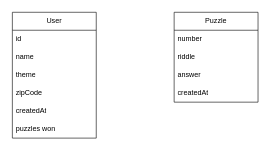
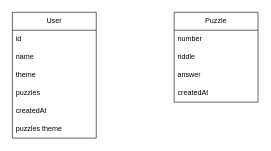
node "zipCode": label "zipCode" -> "puzzles"
node "puzzles won": label "puzzles won" -> "puzzles theme"
